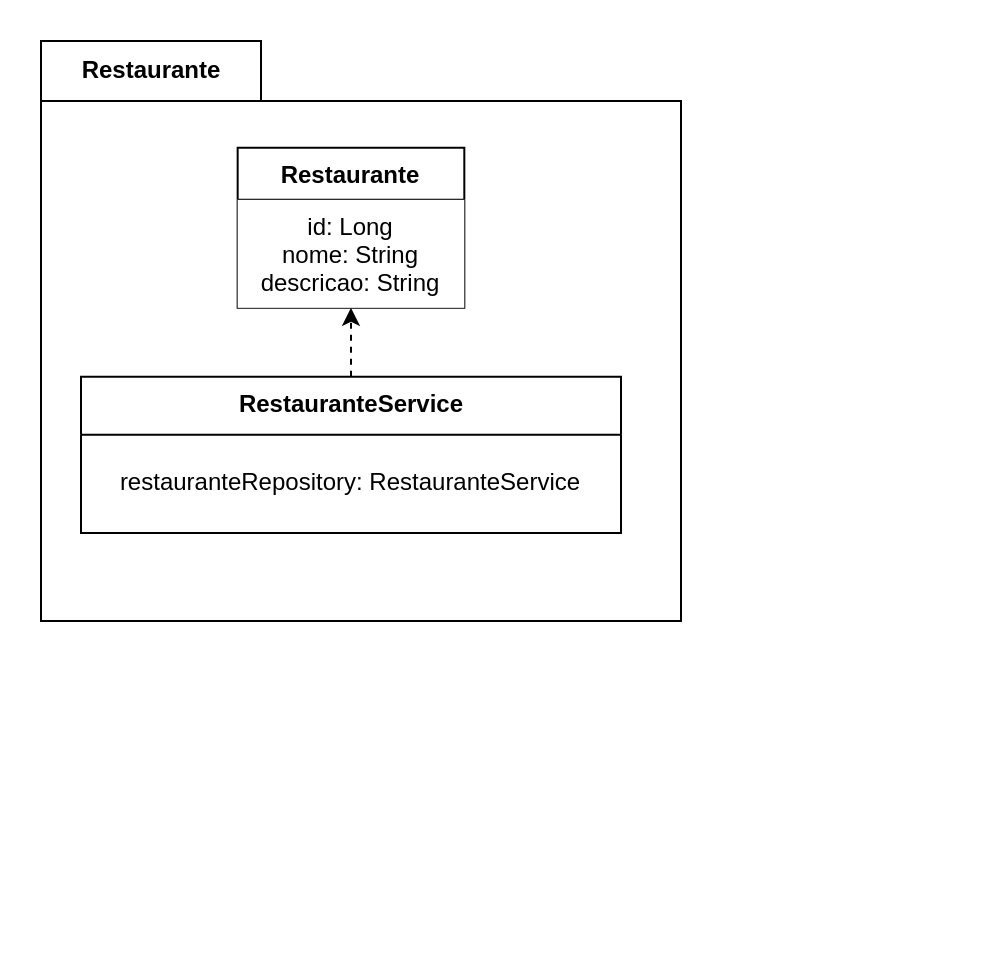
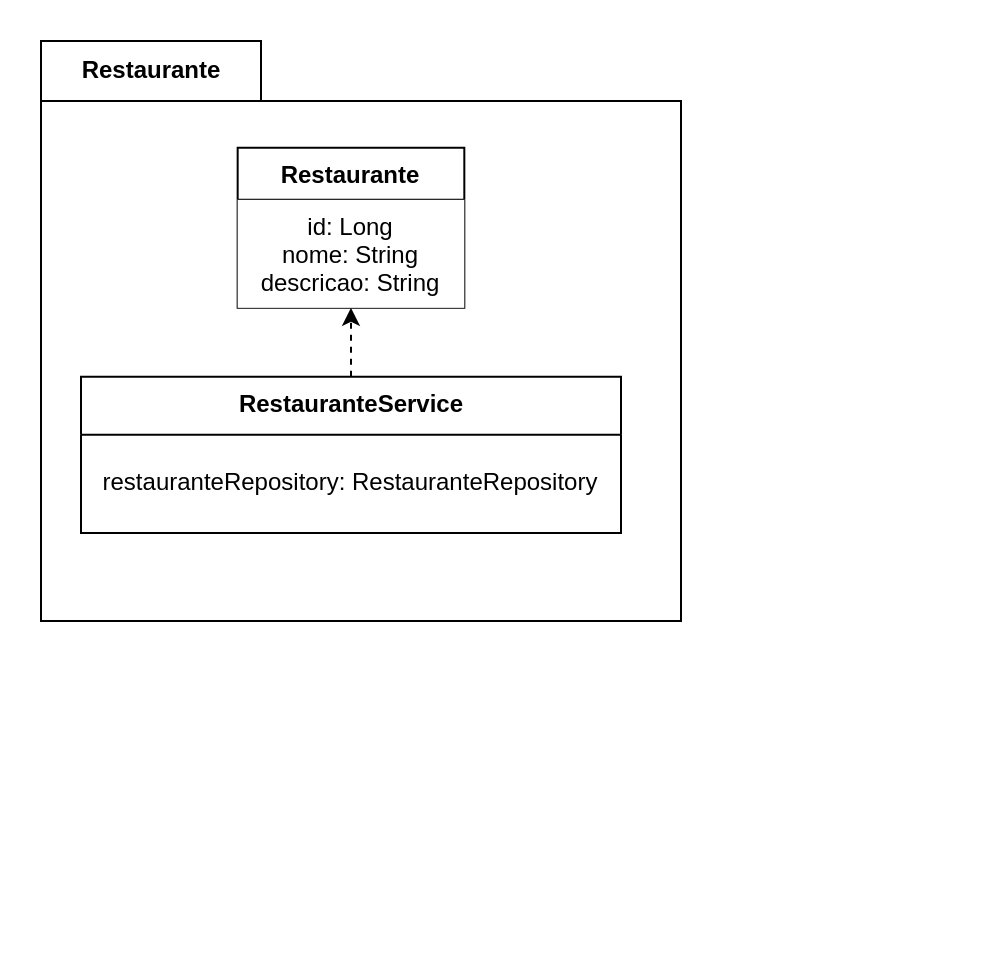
node "restauranteRepository: RestauranteService": label "restauranteRepository: RestauranteService" -> "restauranteRepository: RestauranteRepository"
